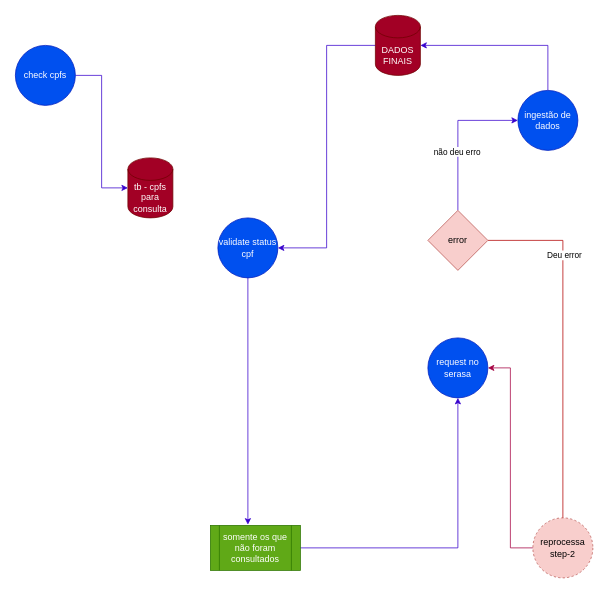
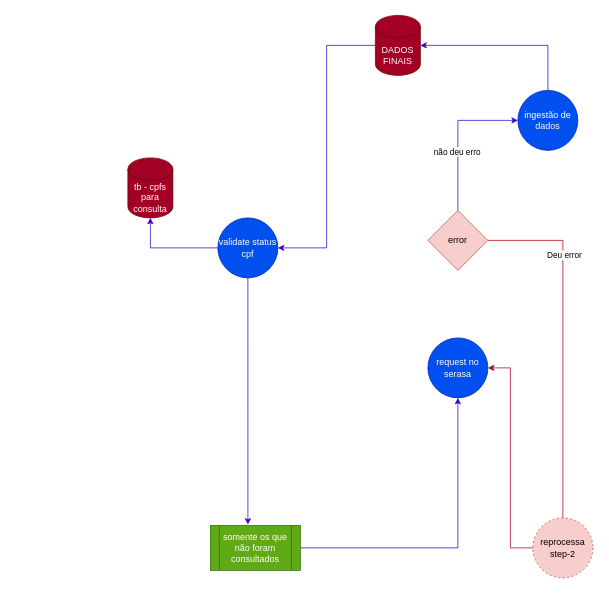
node "check cpfs": removed
edge "check cpfs" -> "tb - cpfs para consulta": removed
edge "validate status cpf" -> "tb - cpfs para consulta": added
